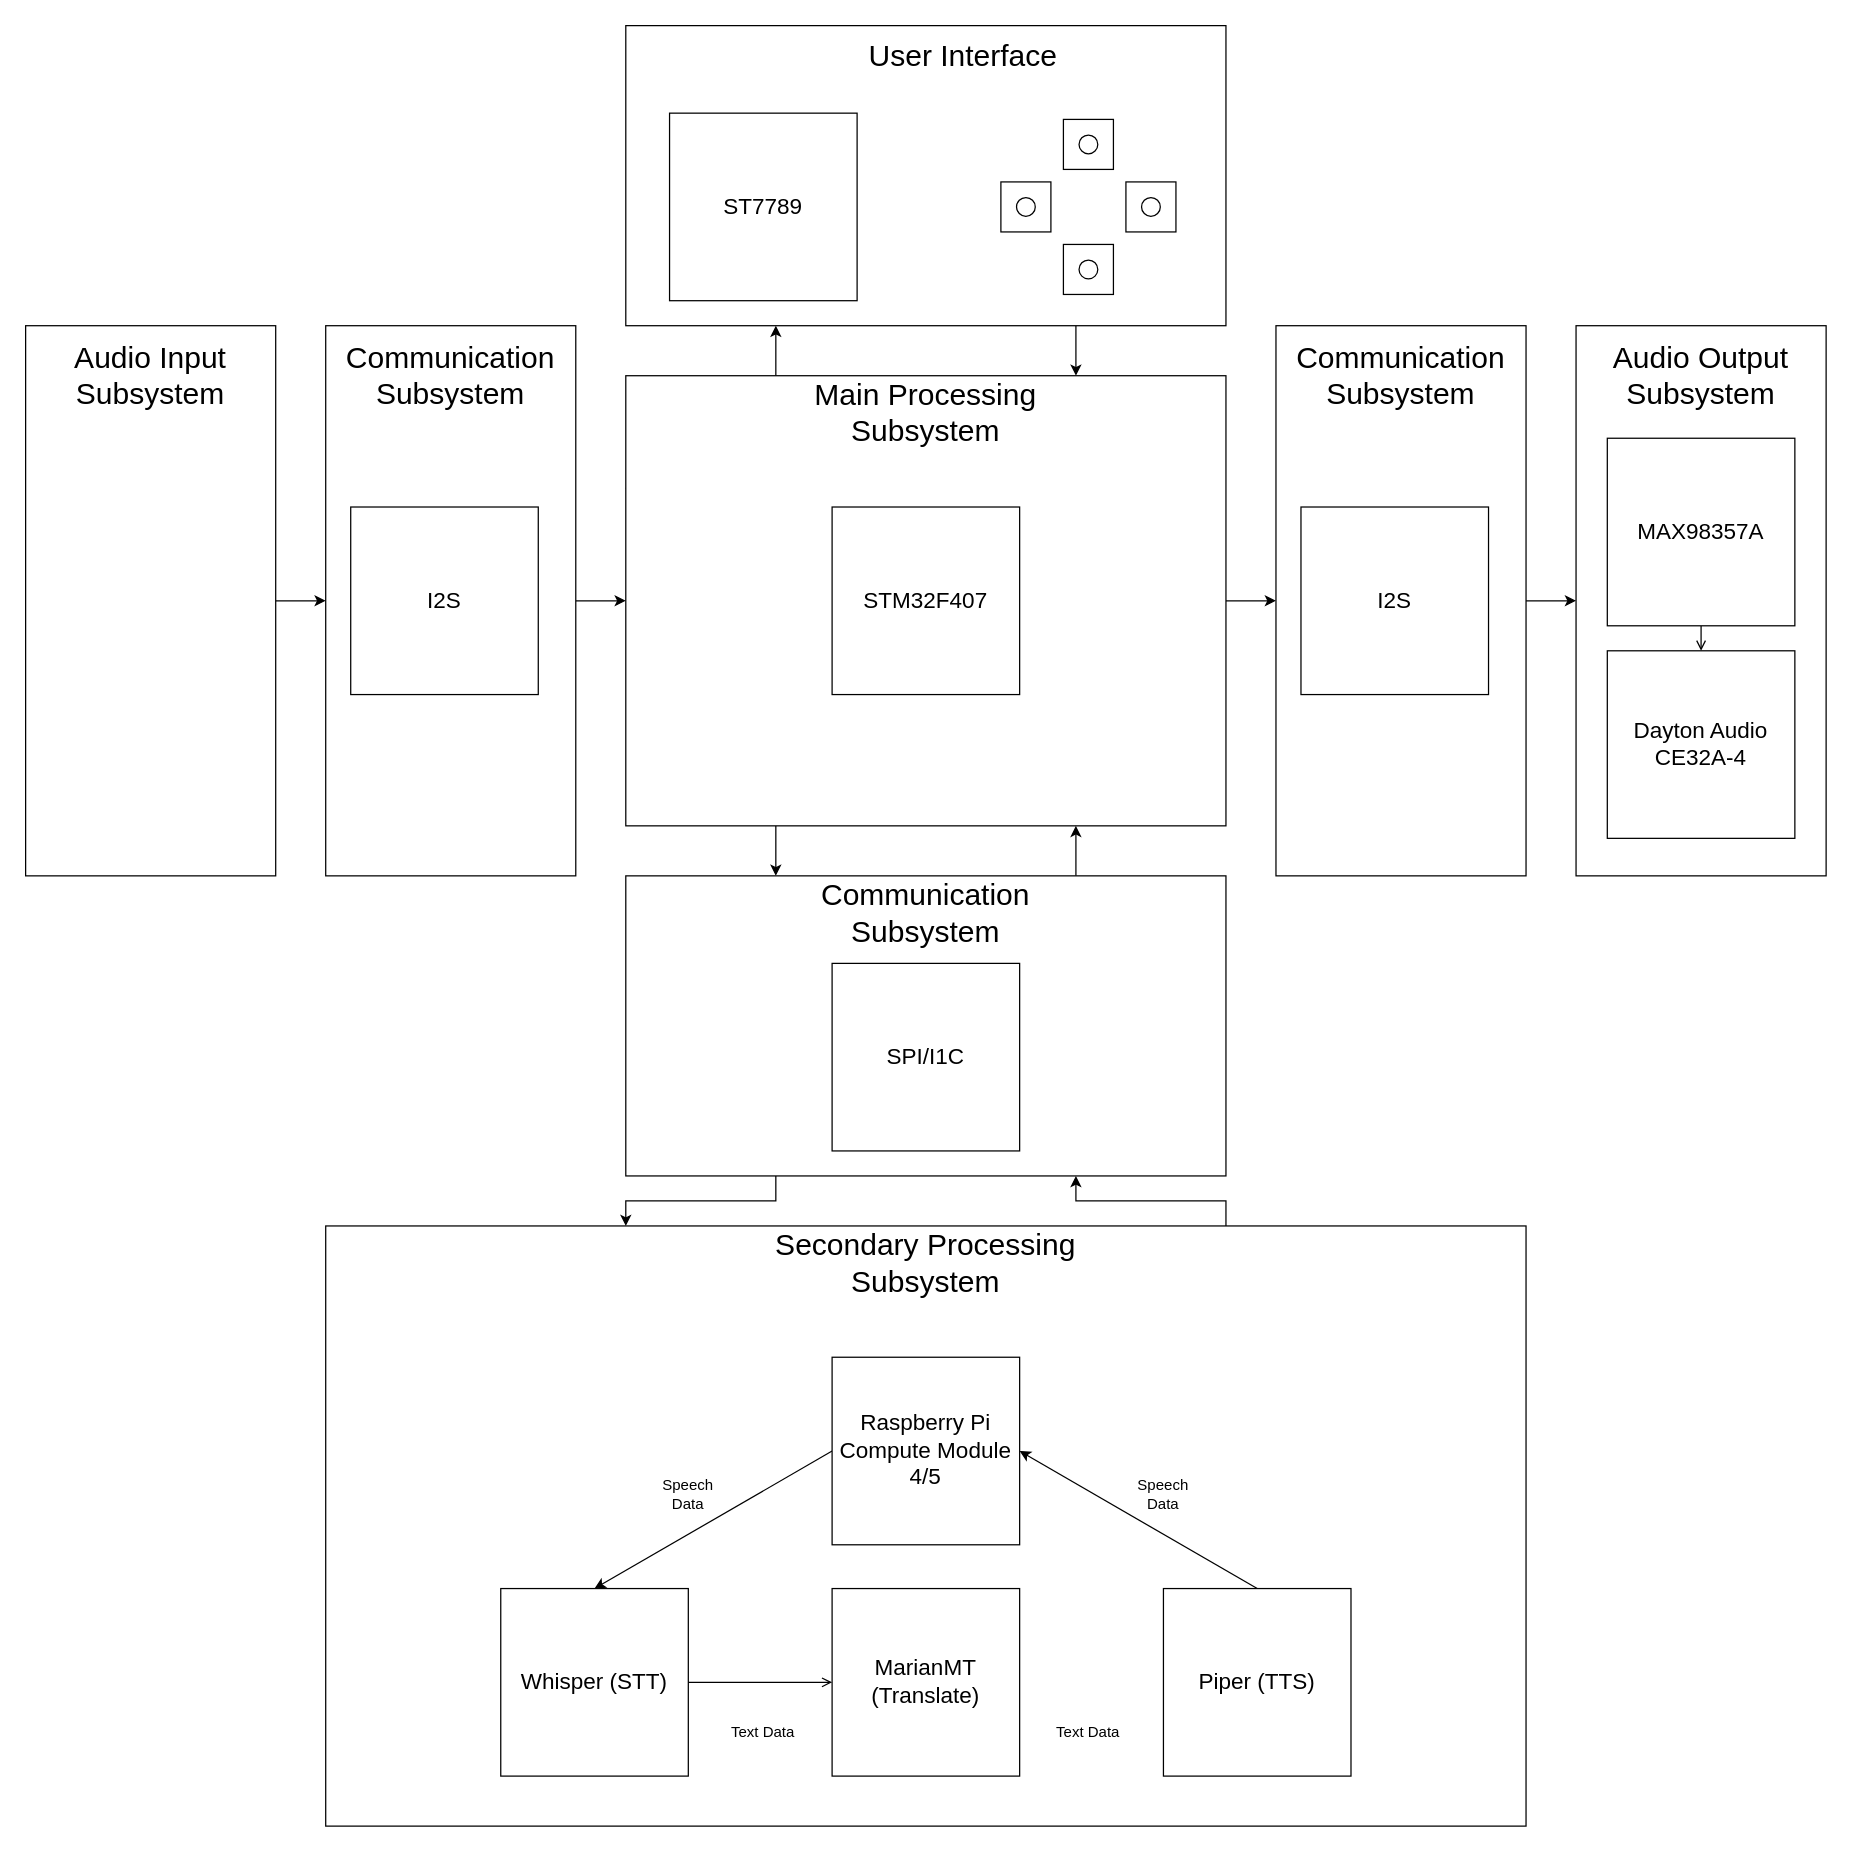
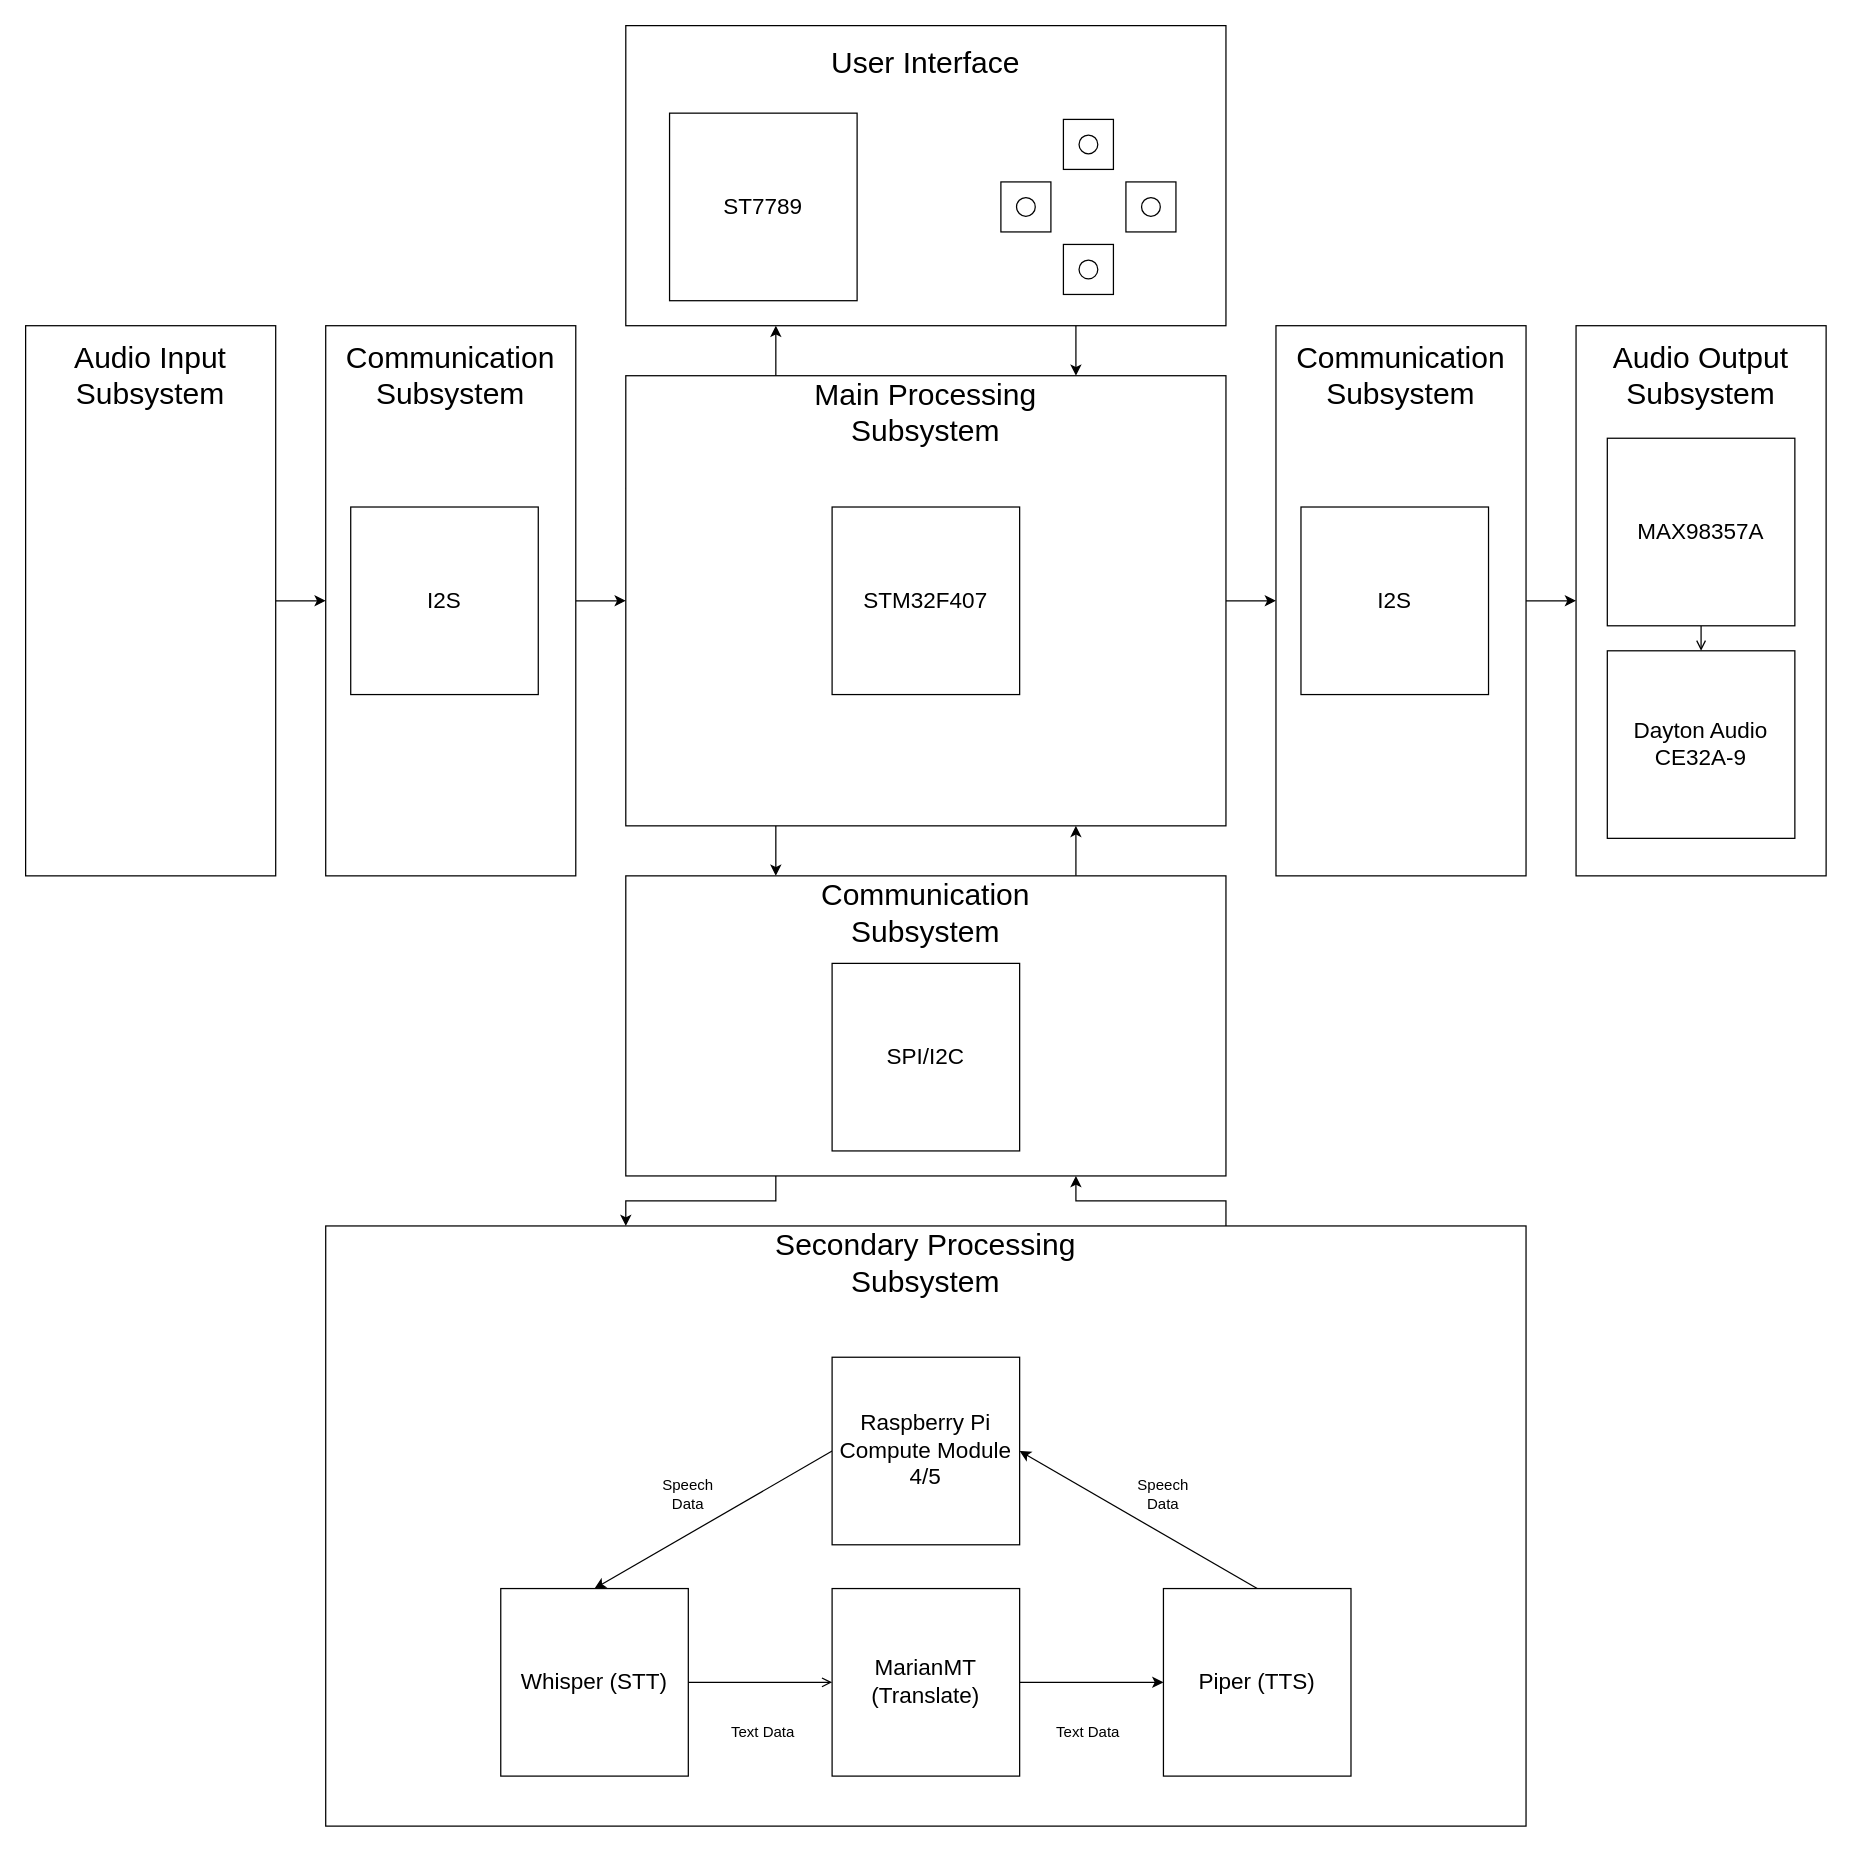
node "User Interface": moved (963, 57) -> (926, 63)
node "Dayton Audio CE32A-4": label "Dayton Audio CE32A-4" -> "Dayton Audio CE32A-9"
node "SPI/I1C": label "SPI/I1C" -> "SPI/I2C"
edge "MarianMT (Translate)" -> "Piper (TTS)": added
